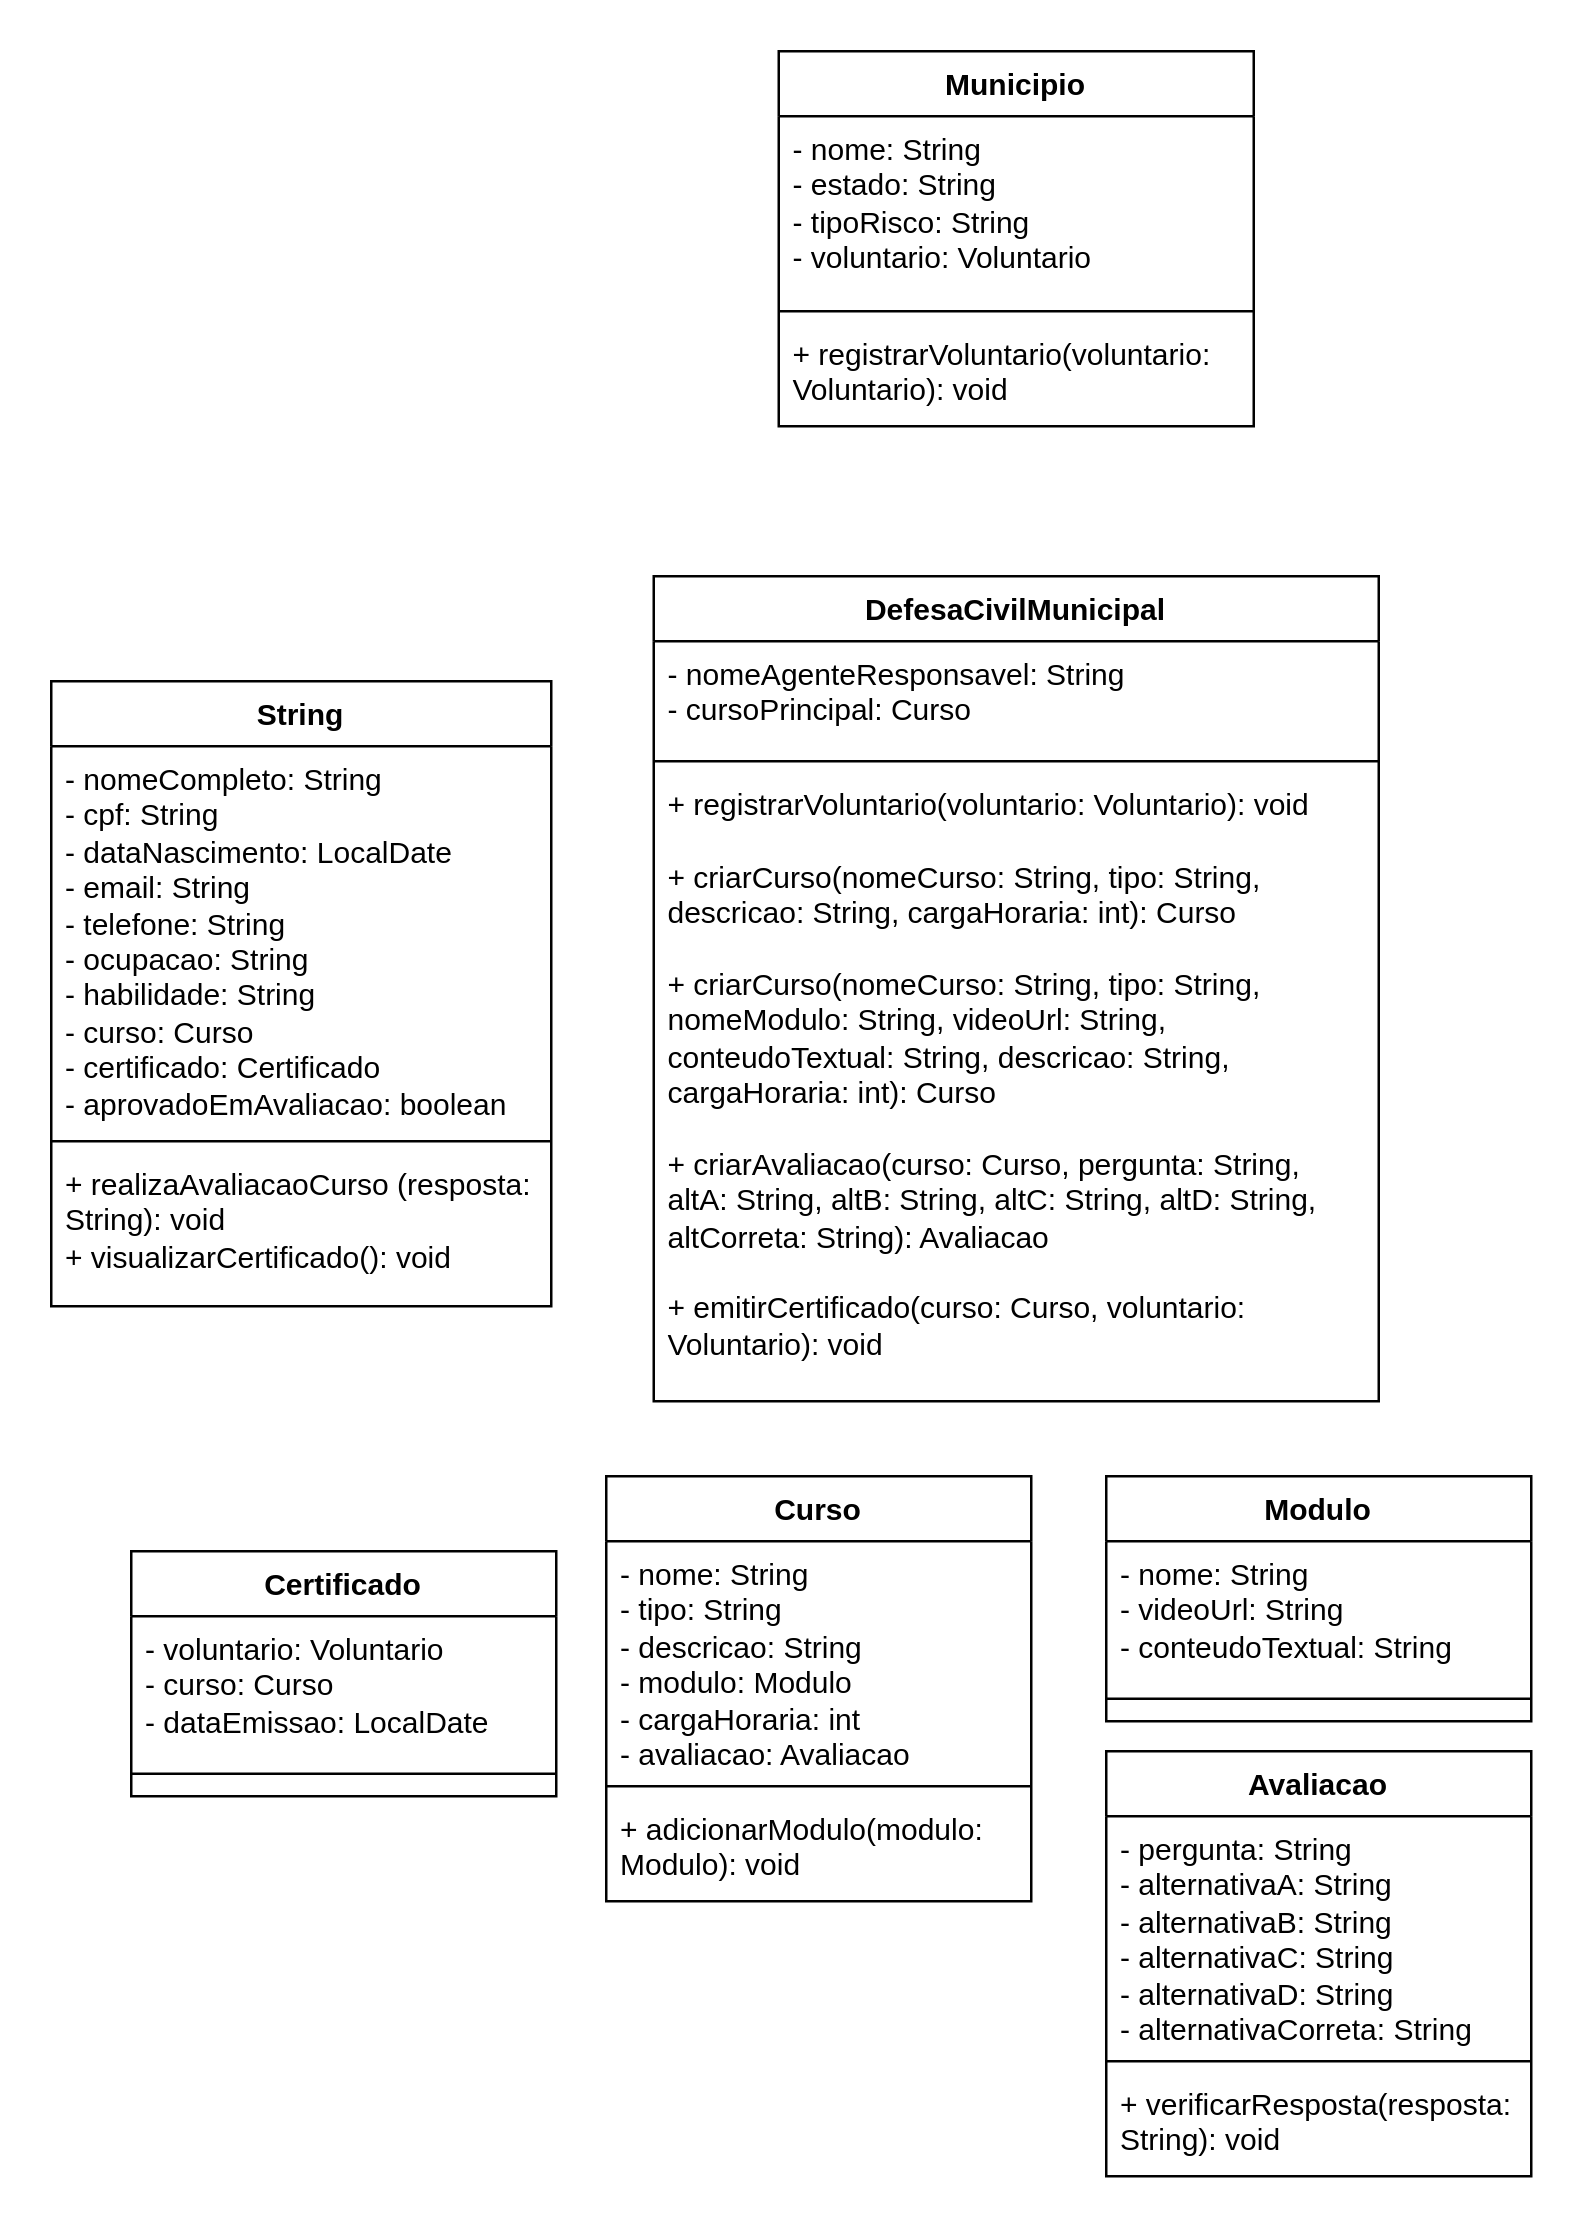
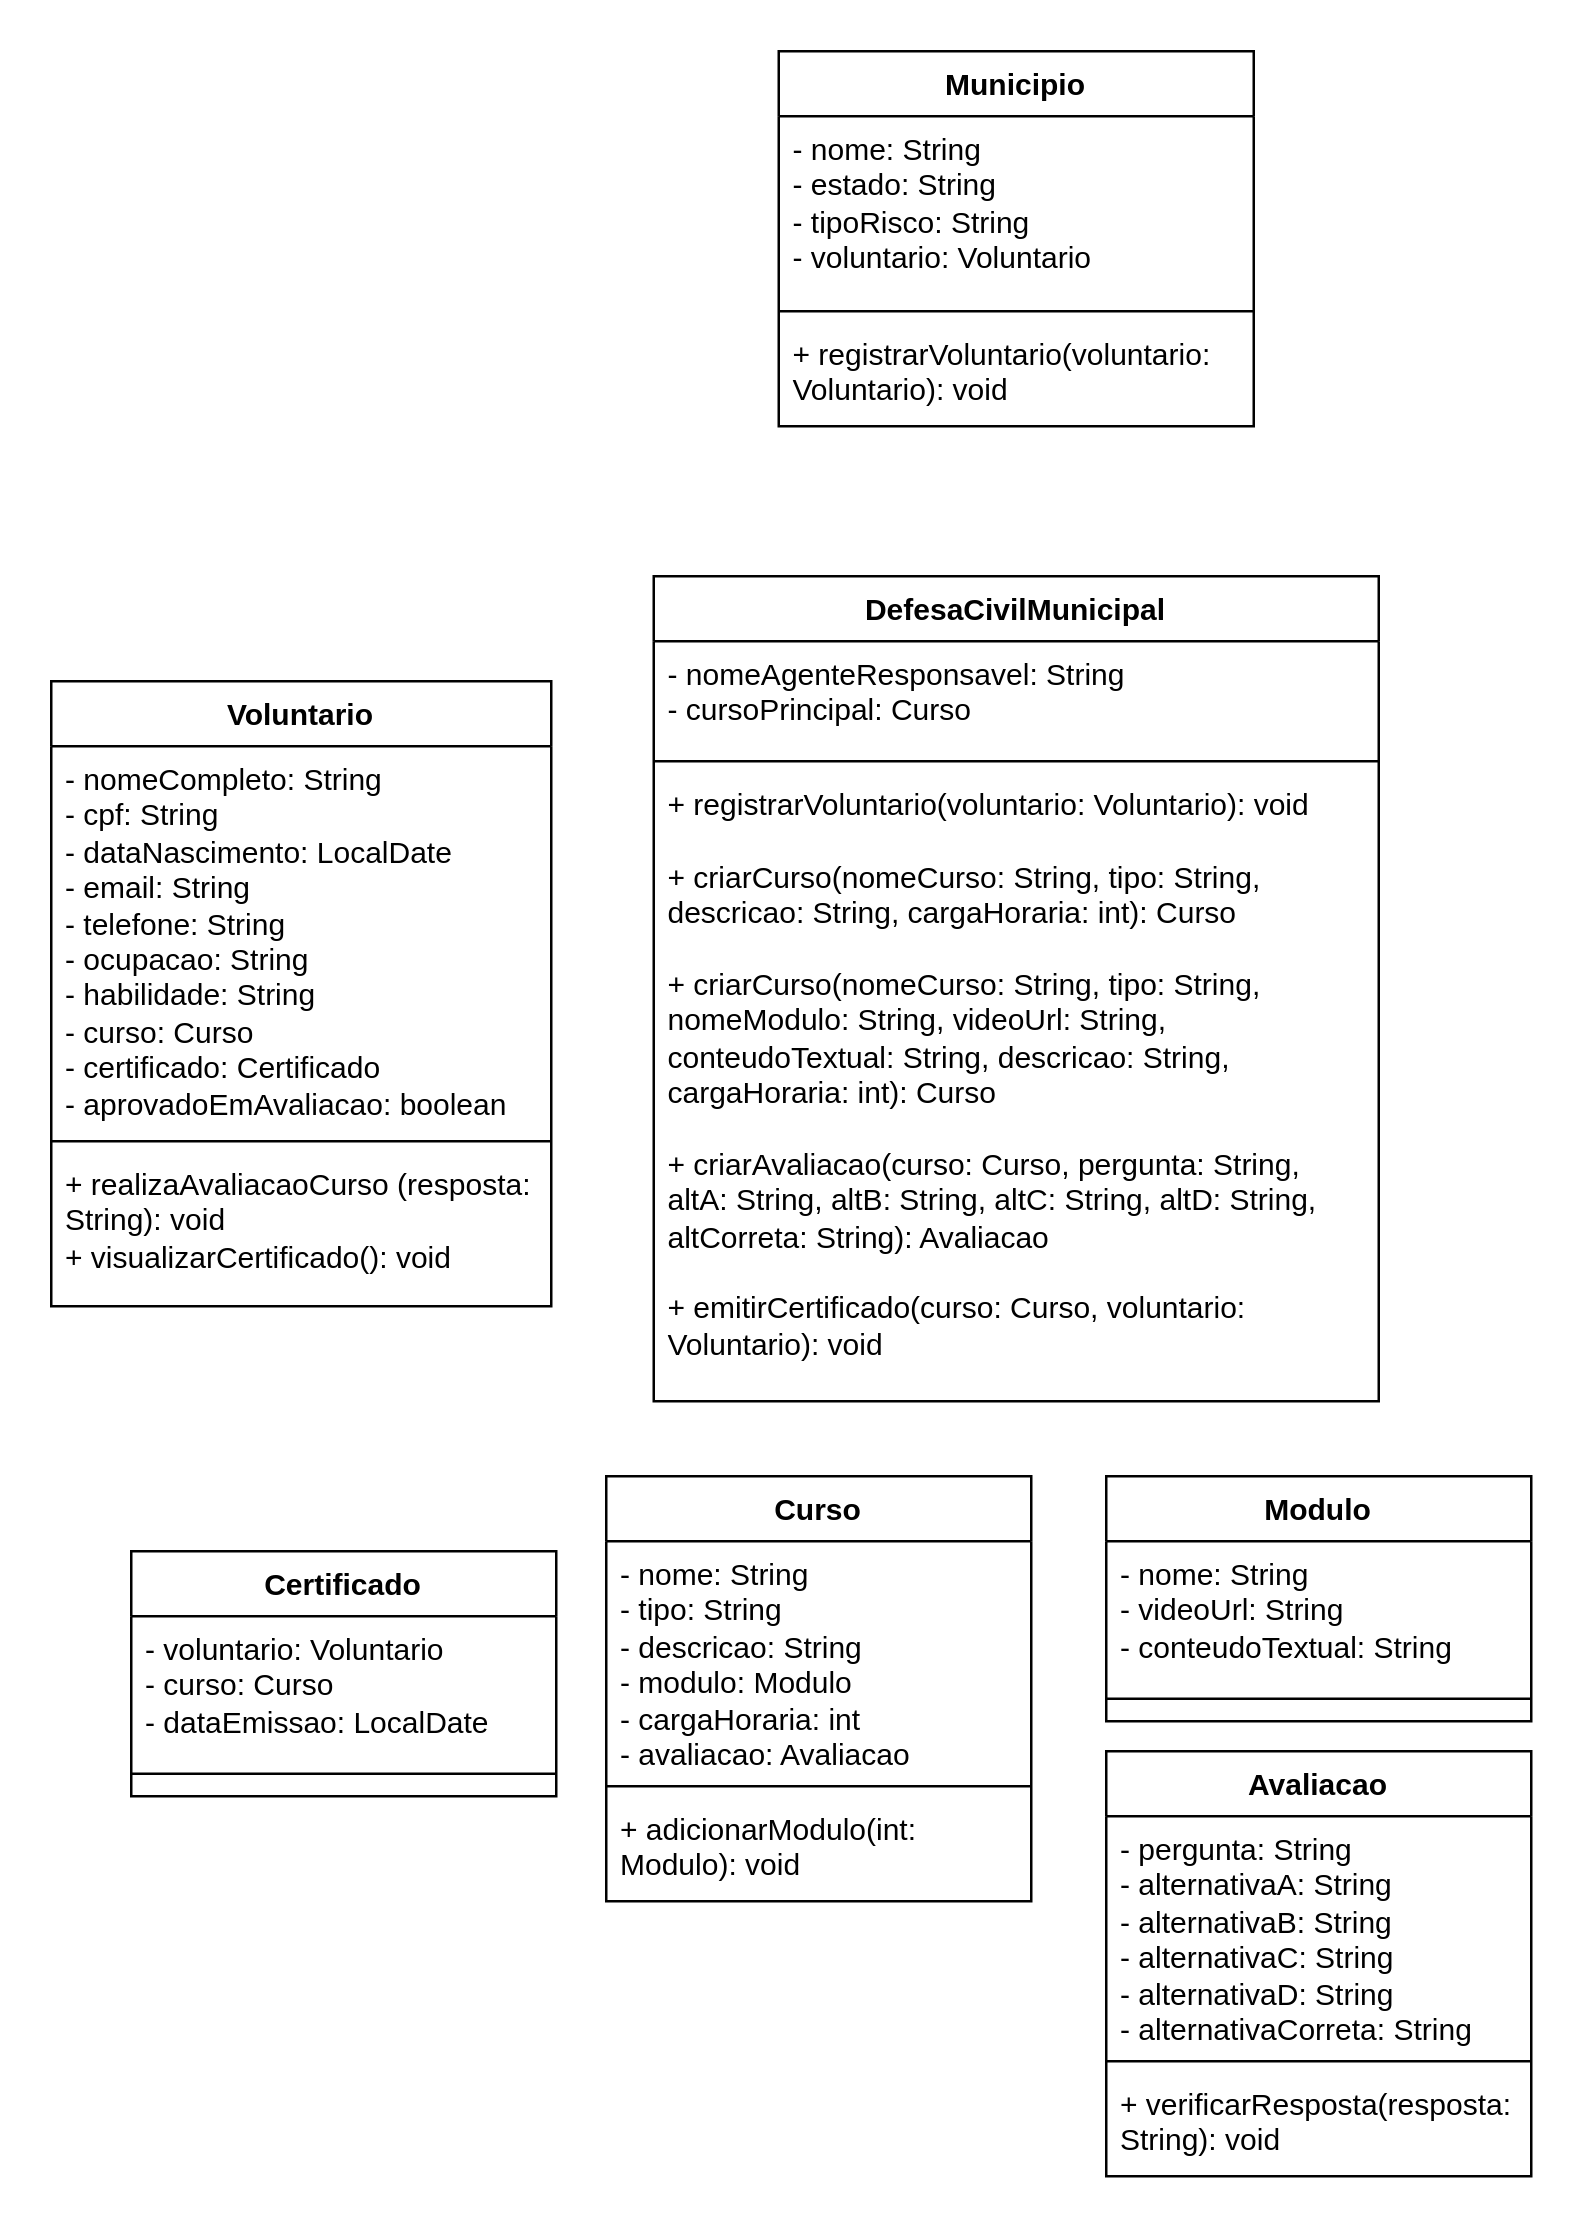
node "String": label "String" -> "Voluntario"
node "+ adicionarModulo(modulo: Modulo): void": label "+ adicionarModulo(modulo: Modulo): void" -> "+ adicionarModulo(int: Modulo): void"
